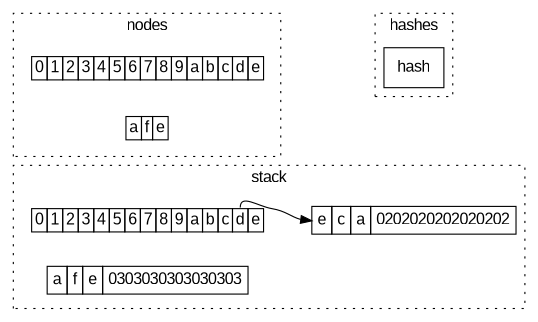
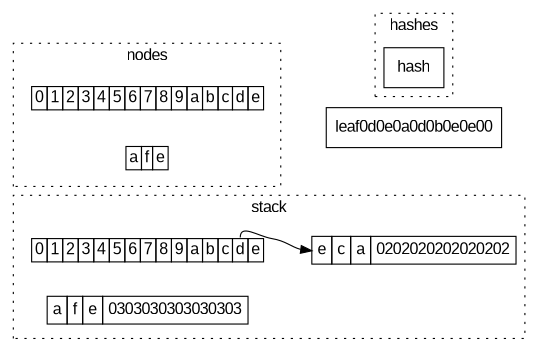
node "leaf0d0e0a0d0b0e0e00": added
